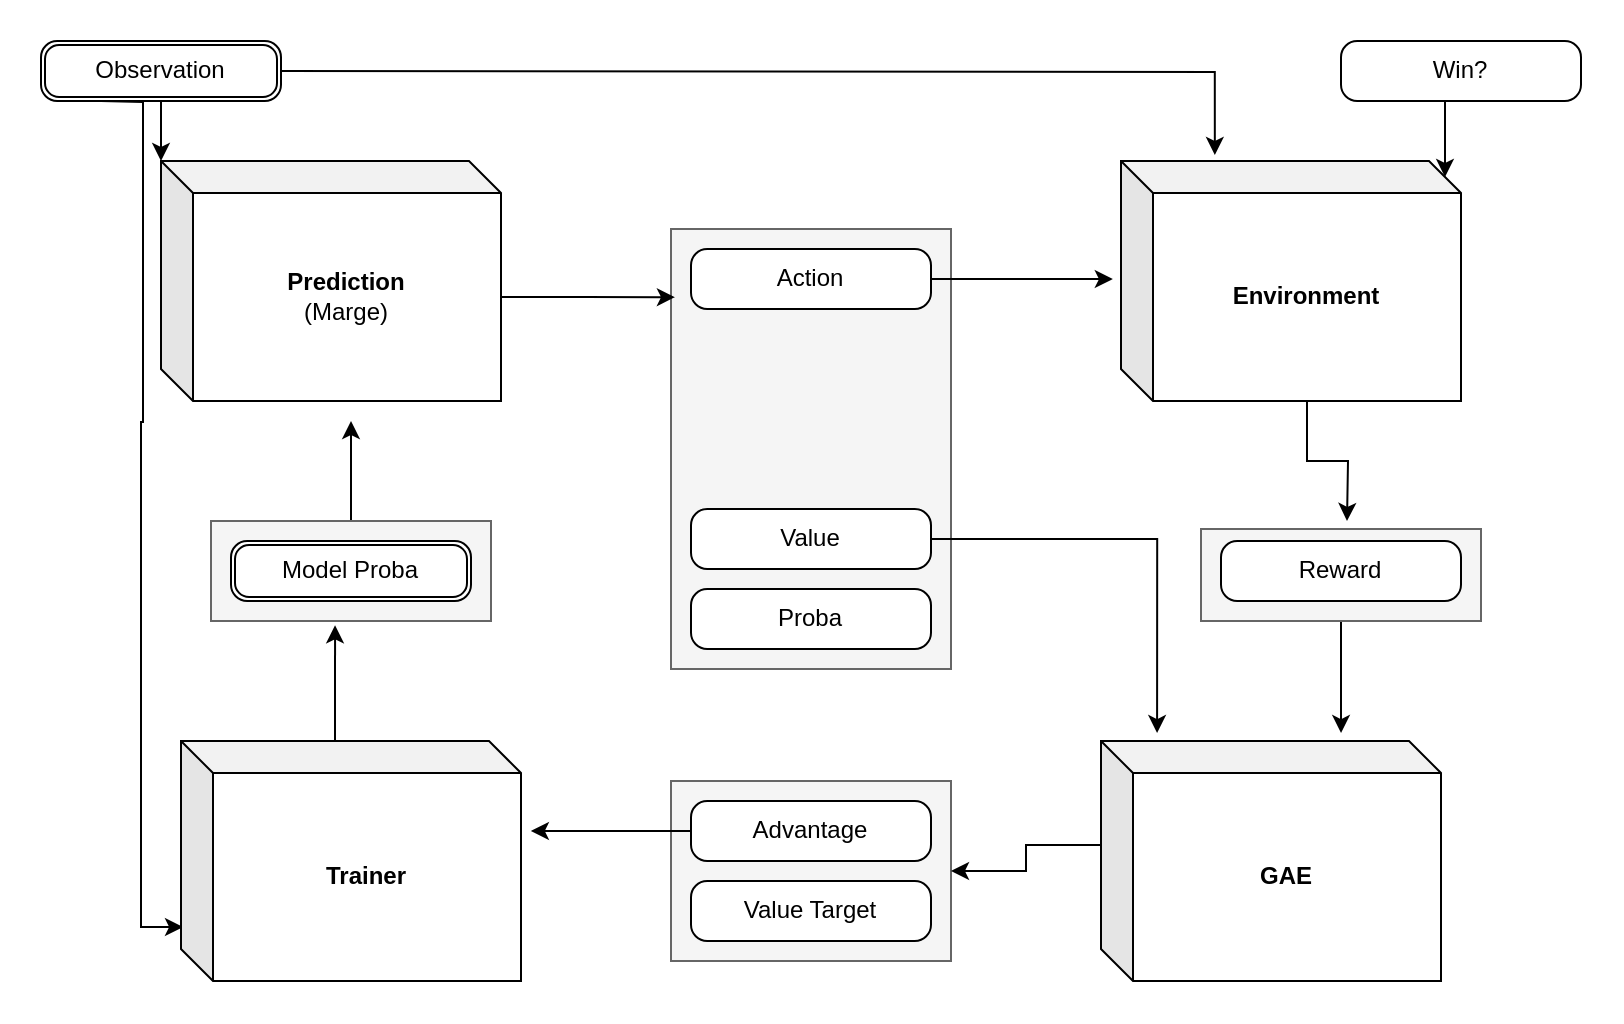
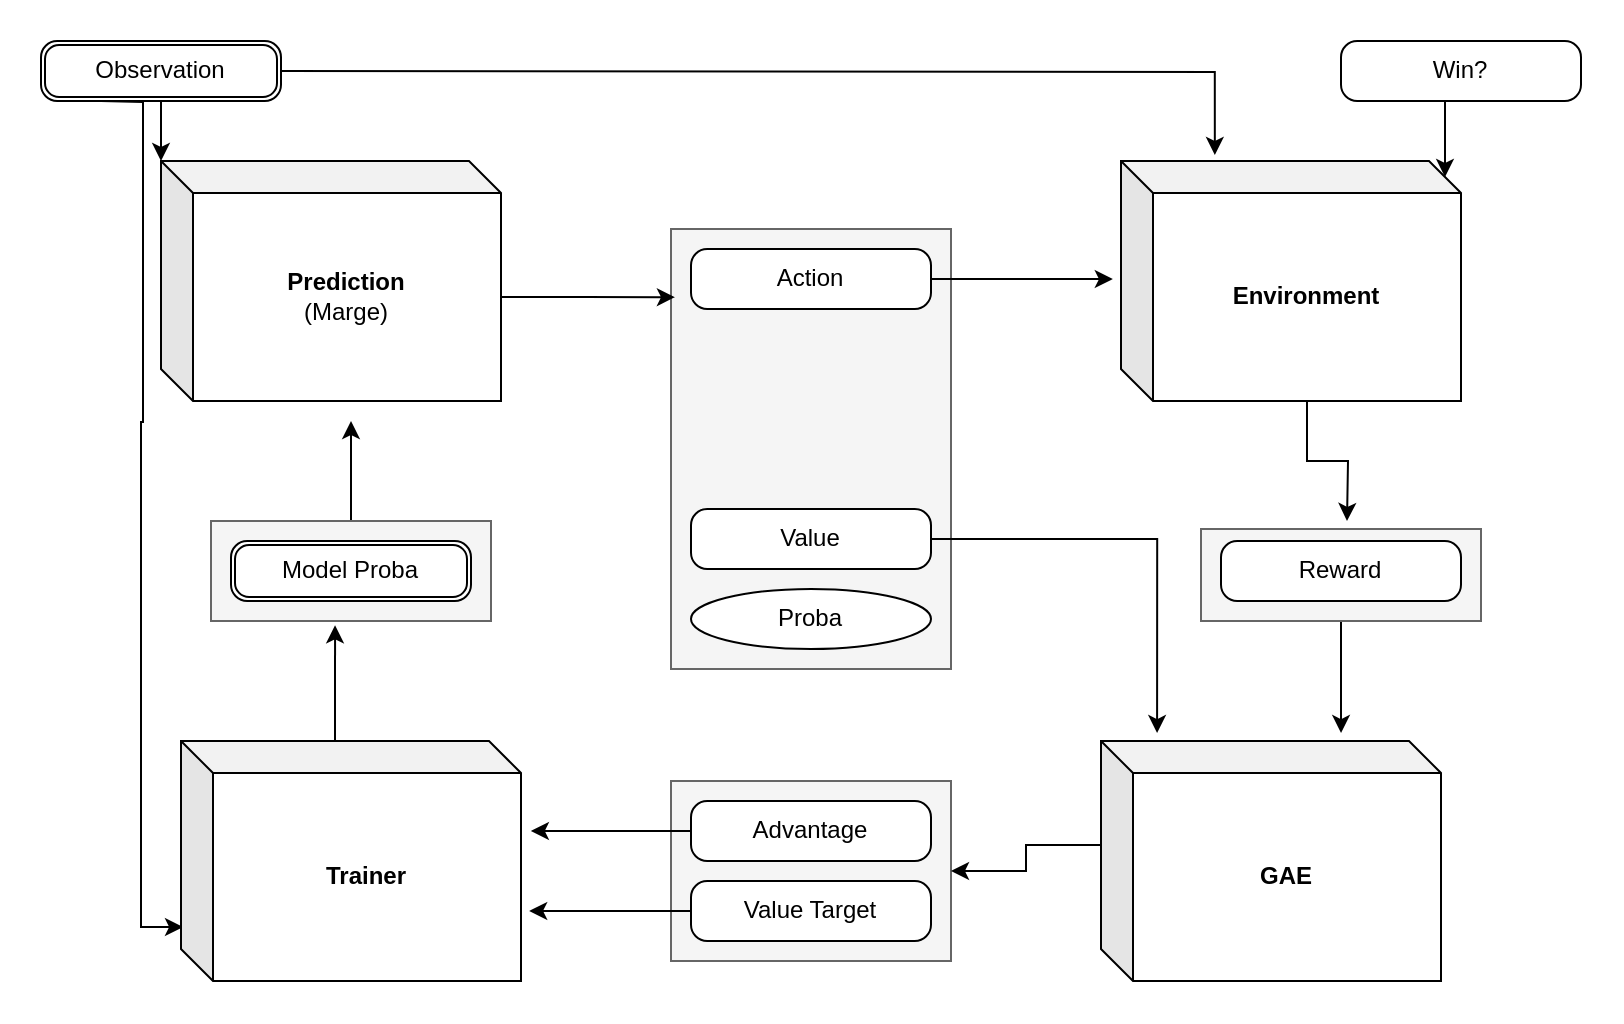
node "Proba": shape rounded rectangle -> ellipse
edge "Value Target" -> "Trainer": added
